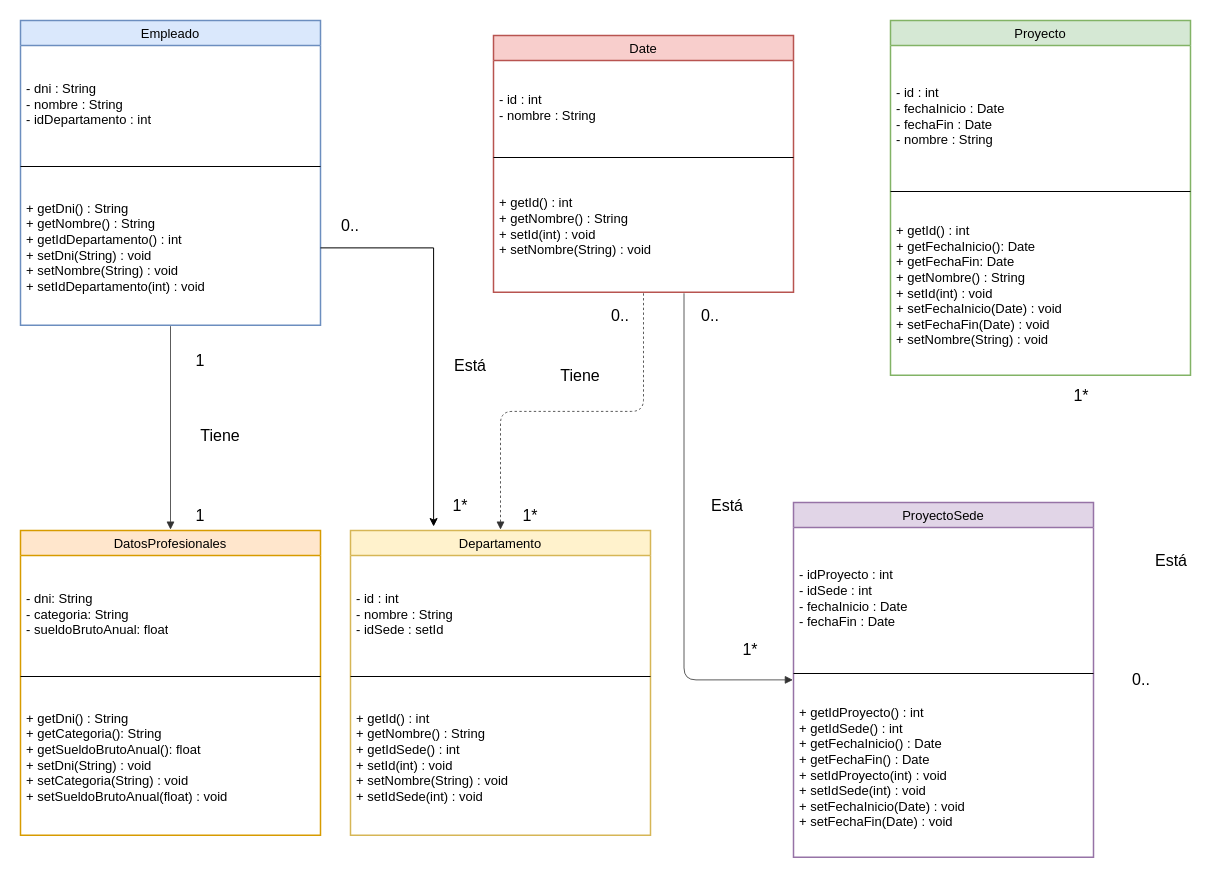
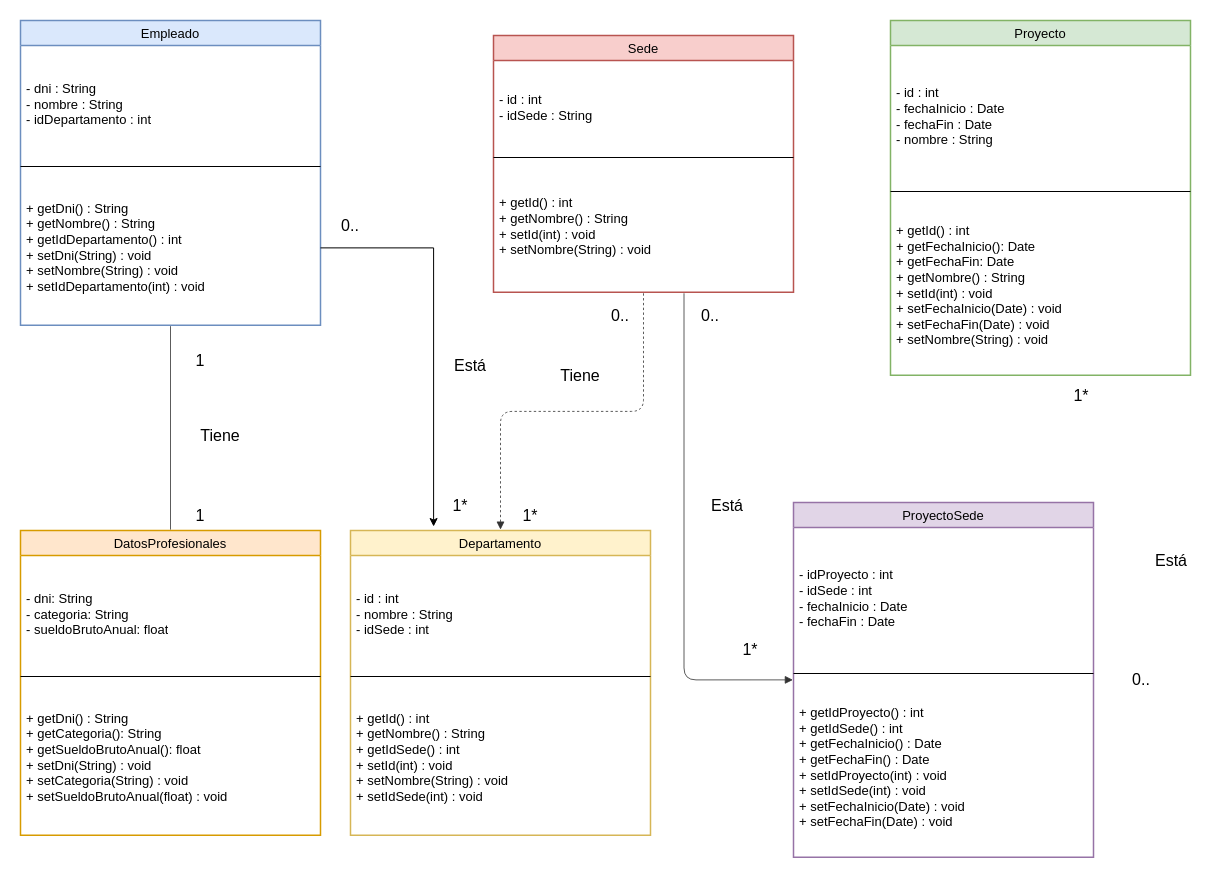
node "Date": label "Date" -> "Sede"
node "- id : int - nombre : String": label "- id : int - nombre : String" -> "- id : int - idSede : String"
edge "Empleado" -> "DatosProfesionales": arrowhead block -> none
node "- id : int - nombre : String - idSede : setId": label "- id : int - nombre : String - idSede : setId" -> "- id : int - nombre : String - idSede : int"
